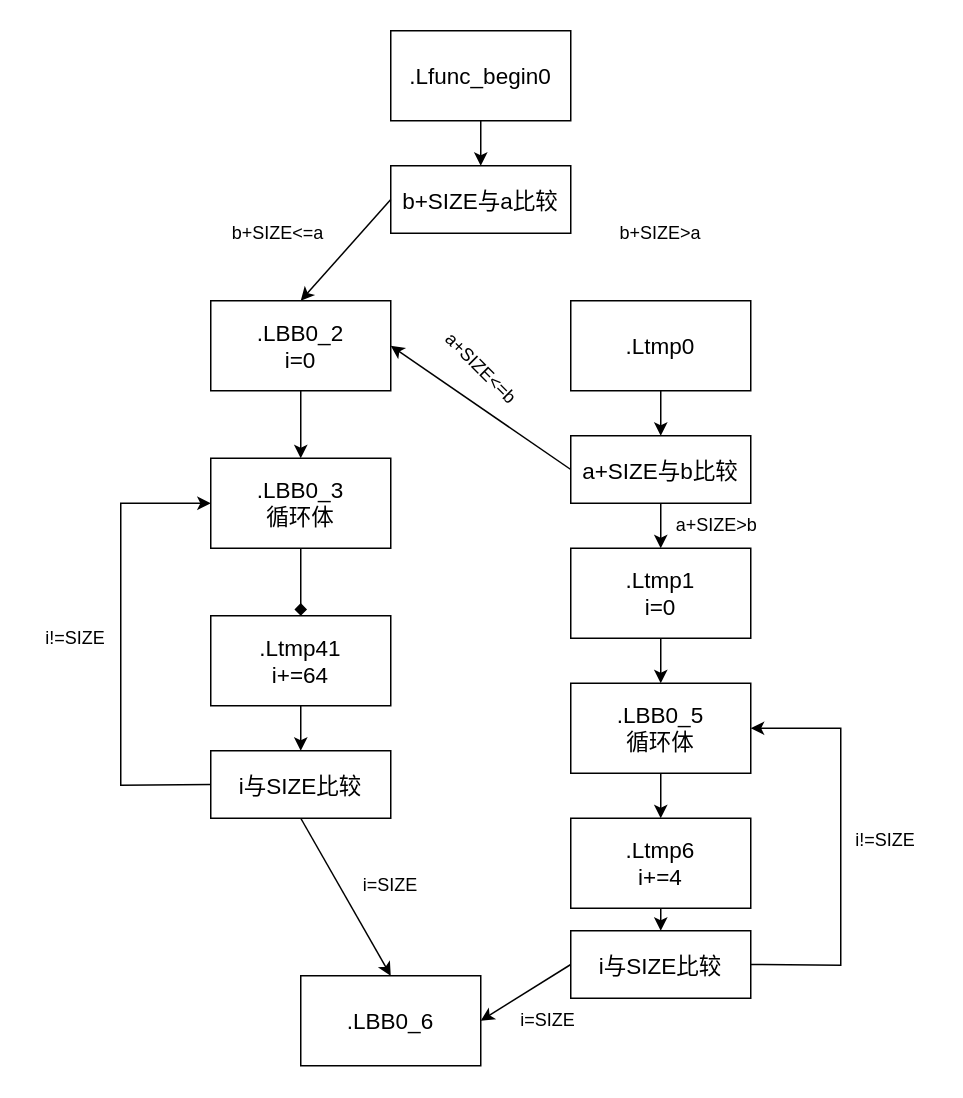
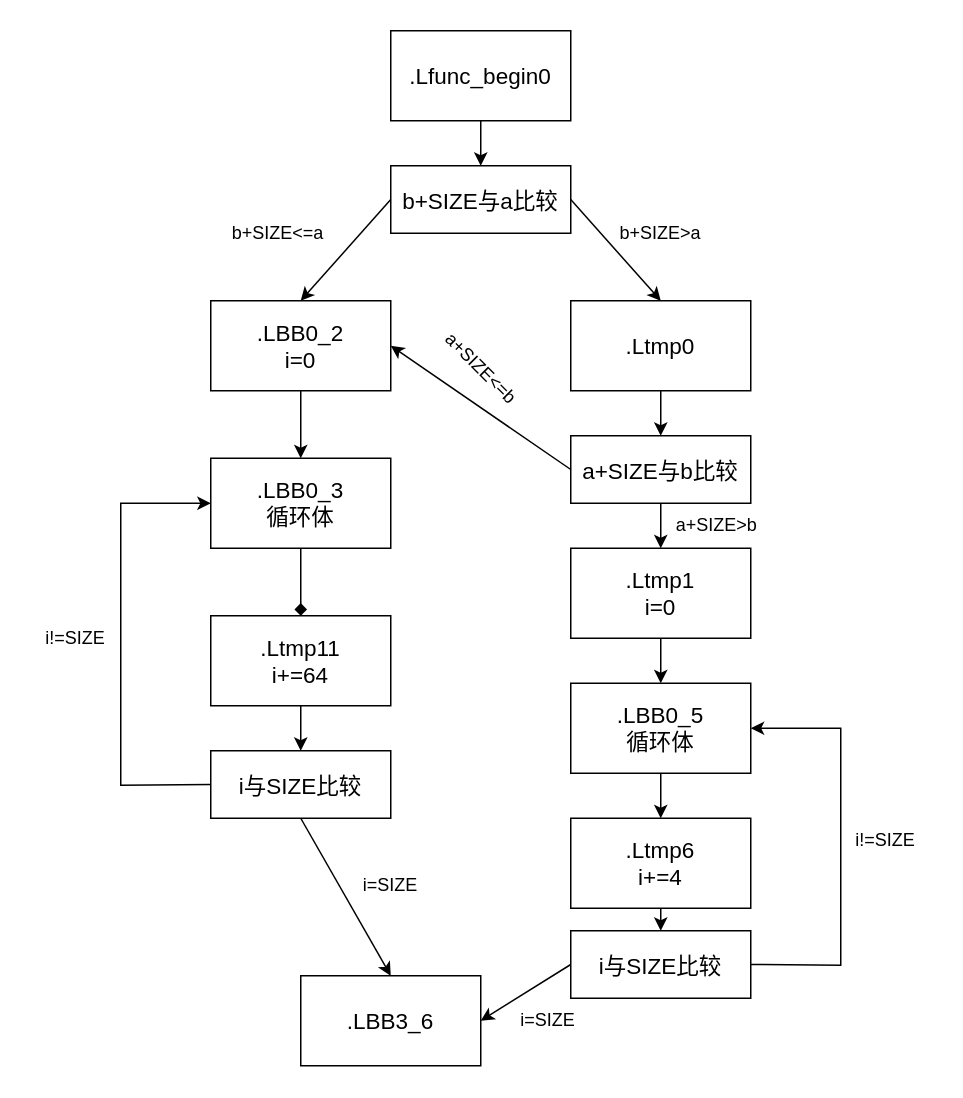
edge "b+SIZE与a比较" -> ".Ltmp0": added
node ".Ltmp41 i+=64": label ".Ltmp41 i+=64" -> ".Ltmp11 i+=64"
node ".LBB0_6": label ".LBB0_6" -> ".LBB3_6"
